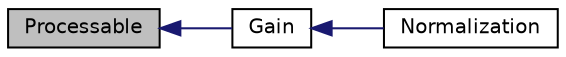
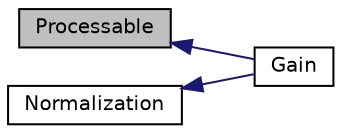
edge "Normalization" -> "Gain": reversed
